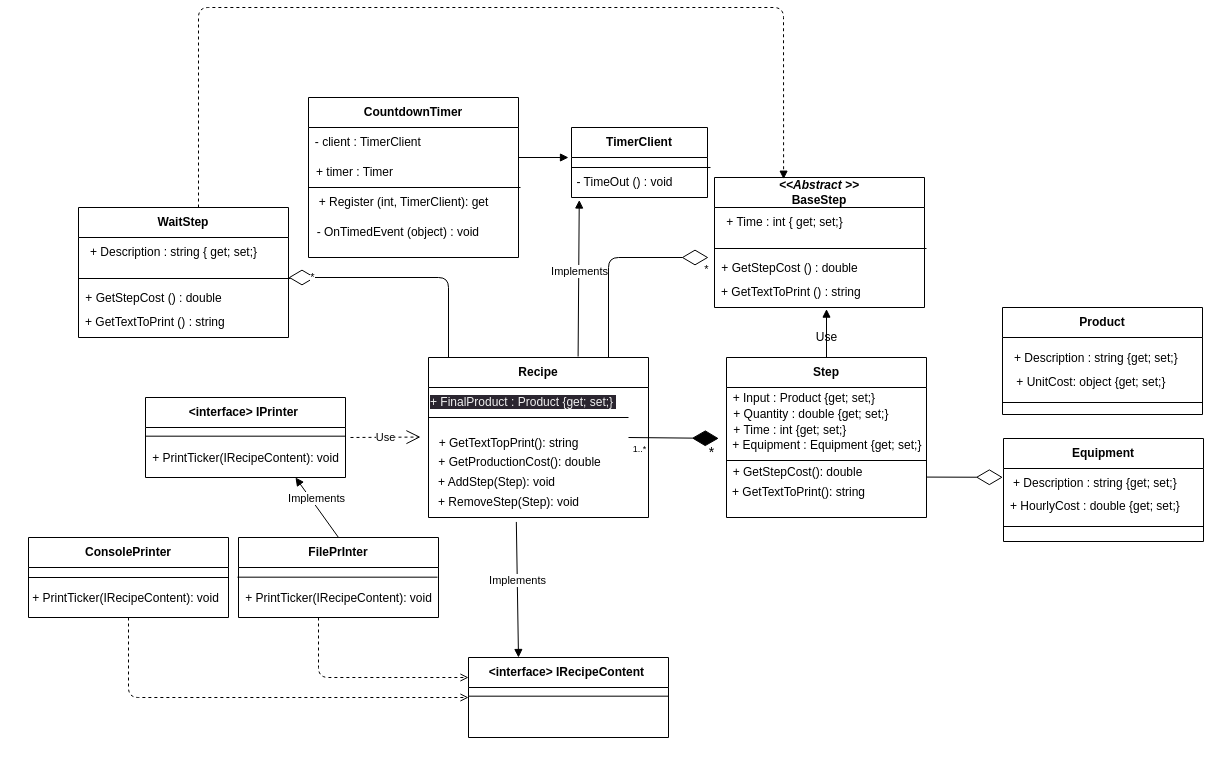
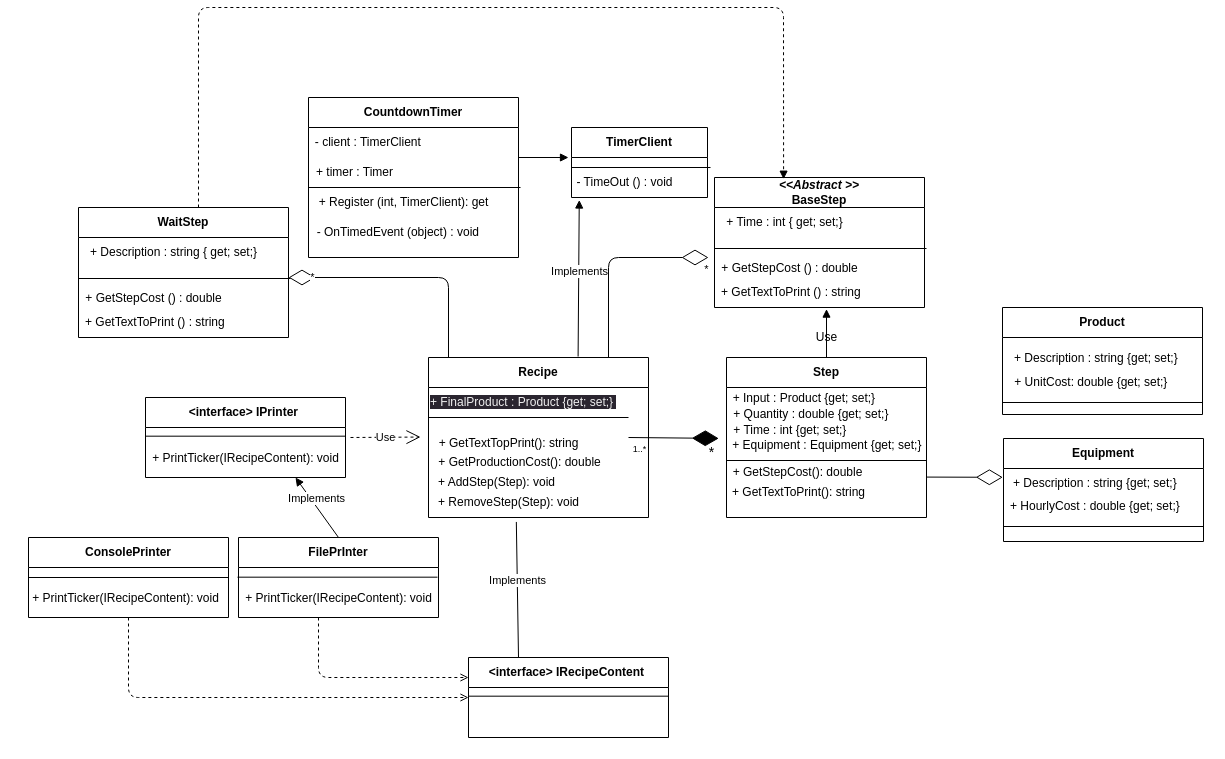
node "+ UnitCost: object {get; set;}": label "+ UnitCost: object {get; set;}" -> "+ UnitCost: double {get; set;}"
edge "+ RemoveStep(Step): void" -> "<interface> IRecipeContent": arrowhead block -> none
